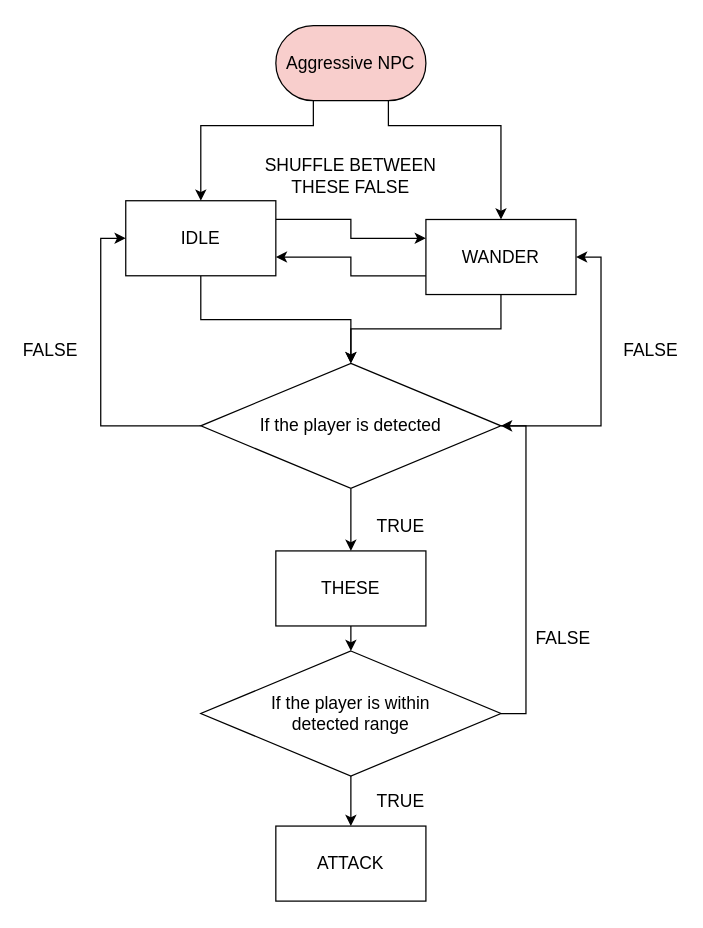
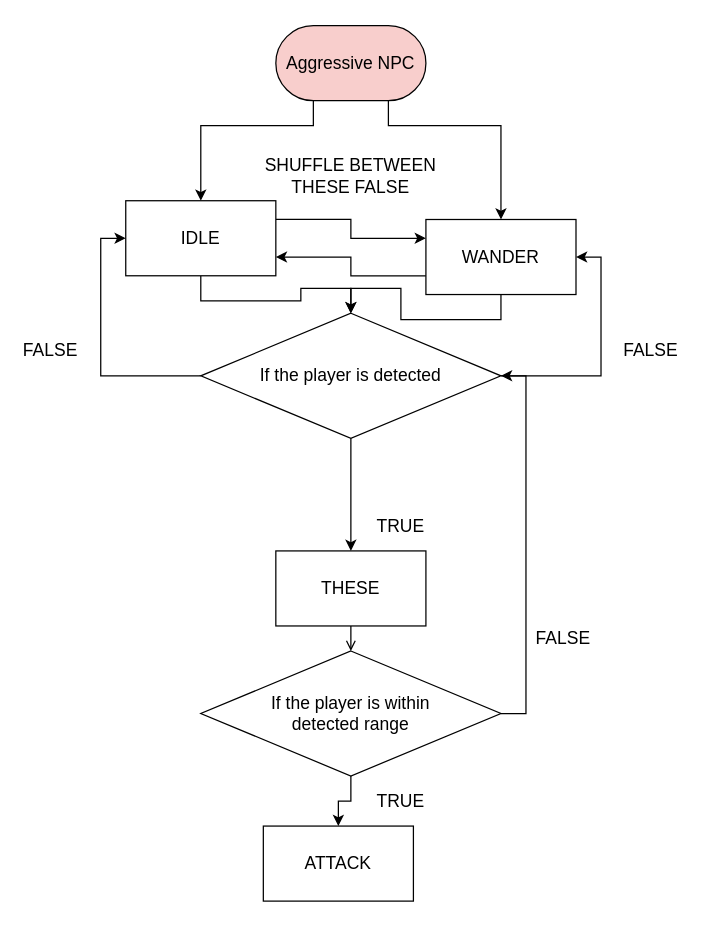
node "If the player is detected": moved (351, 426) -> (351, 376)
edge "THESE" -> "If the player is within detected range": arrowhead classic -> open
node "ATTACK": moved (351, 863) -> (338, 863)
